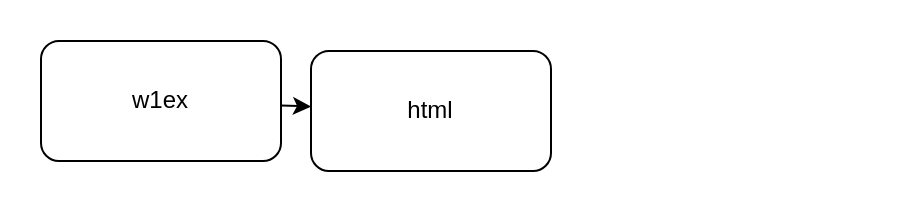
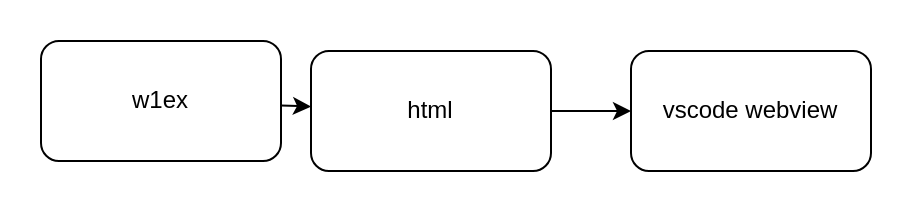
edge "html" -> "vscode webview": added
node "vscode webview": added
